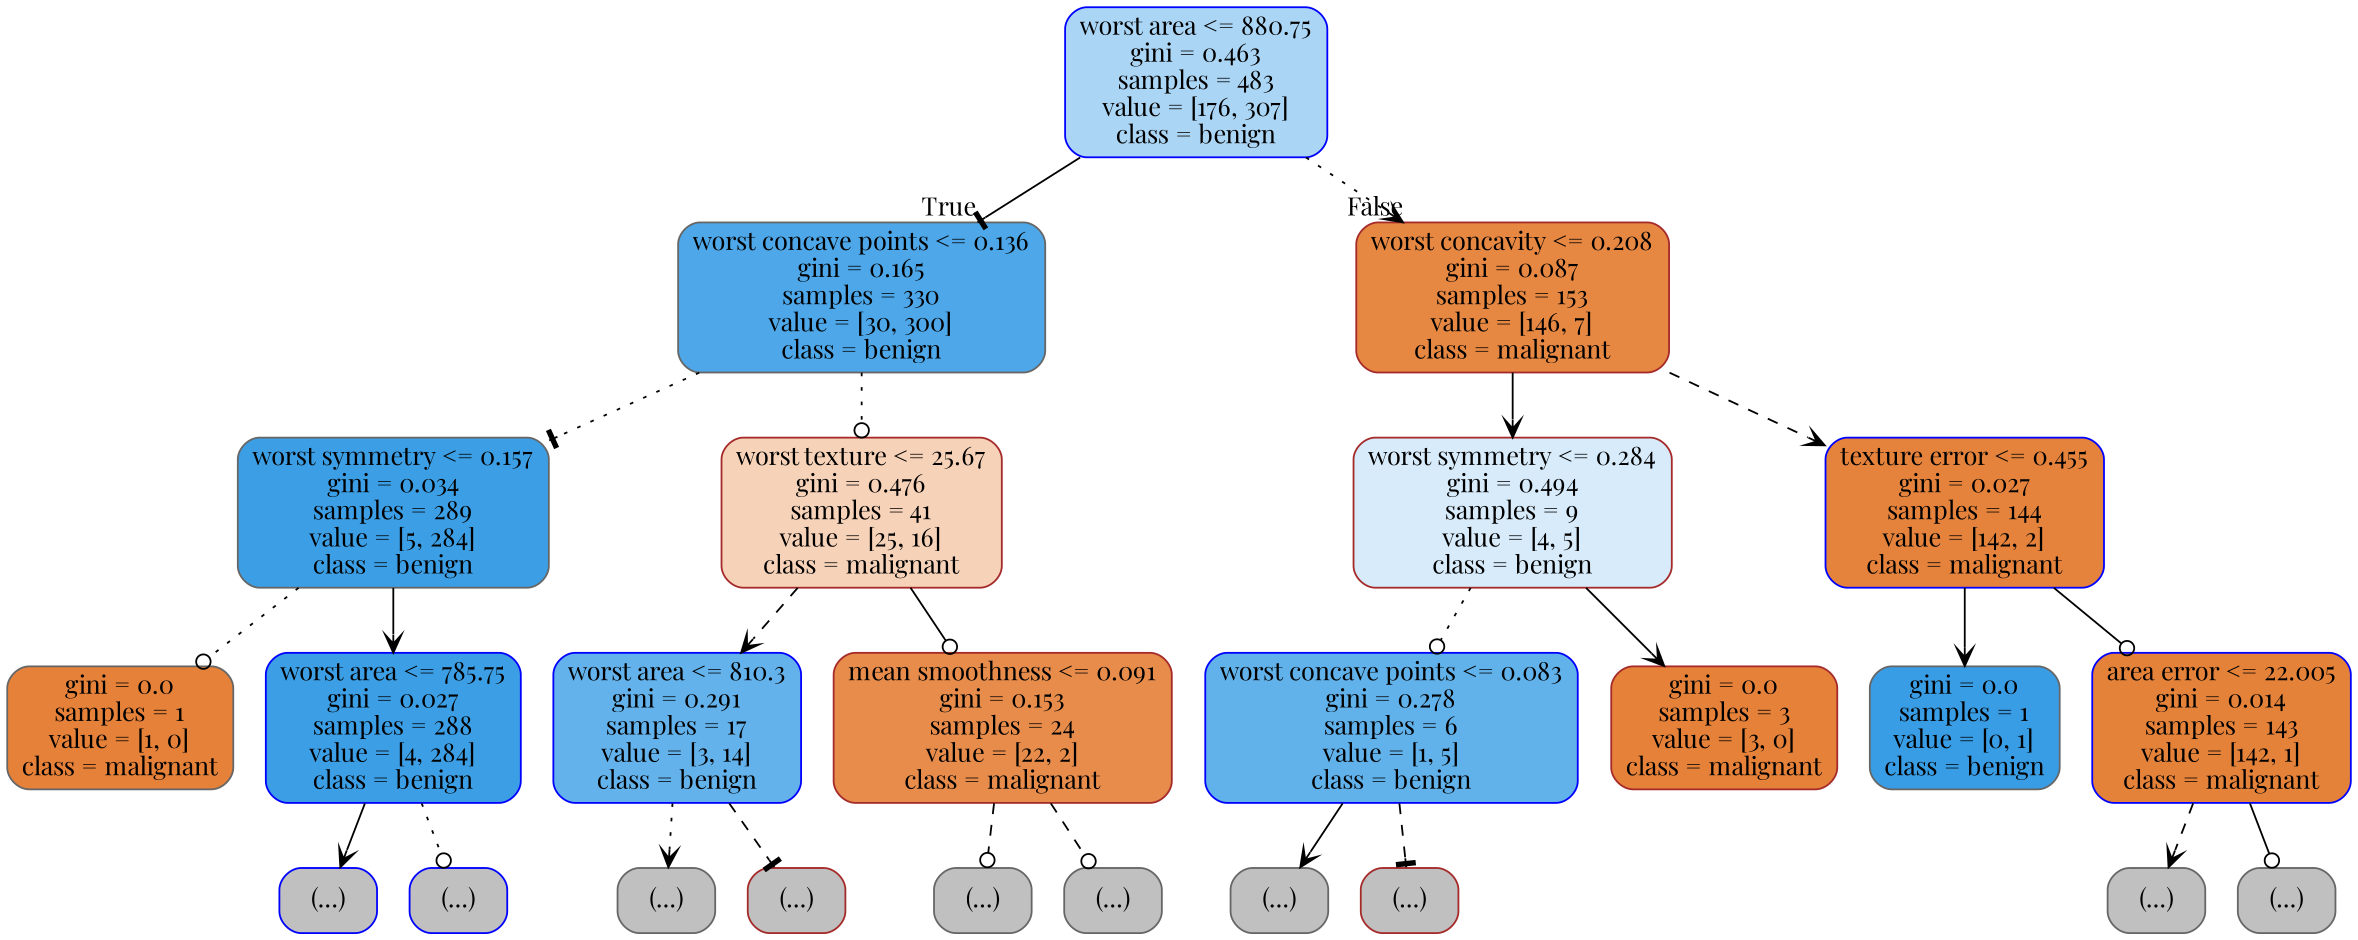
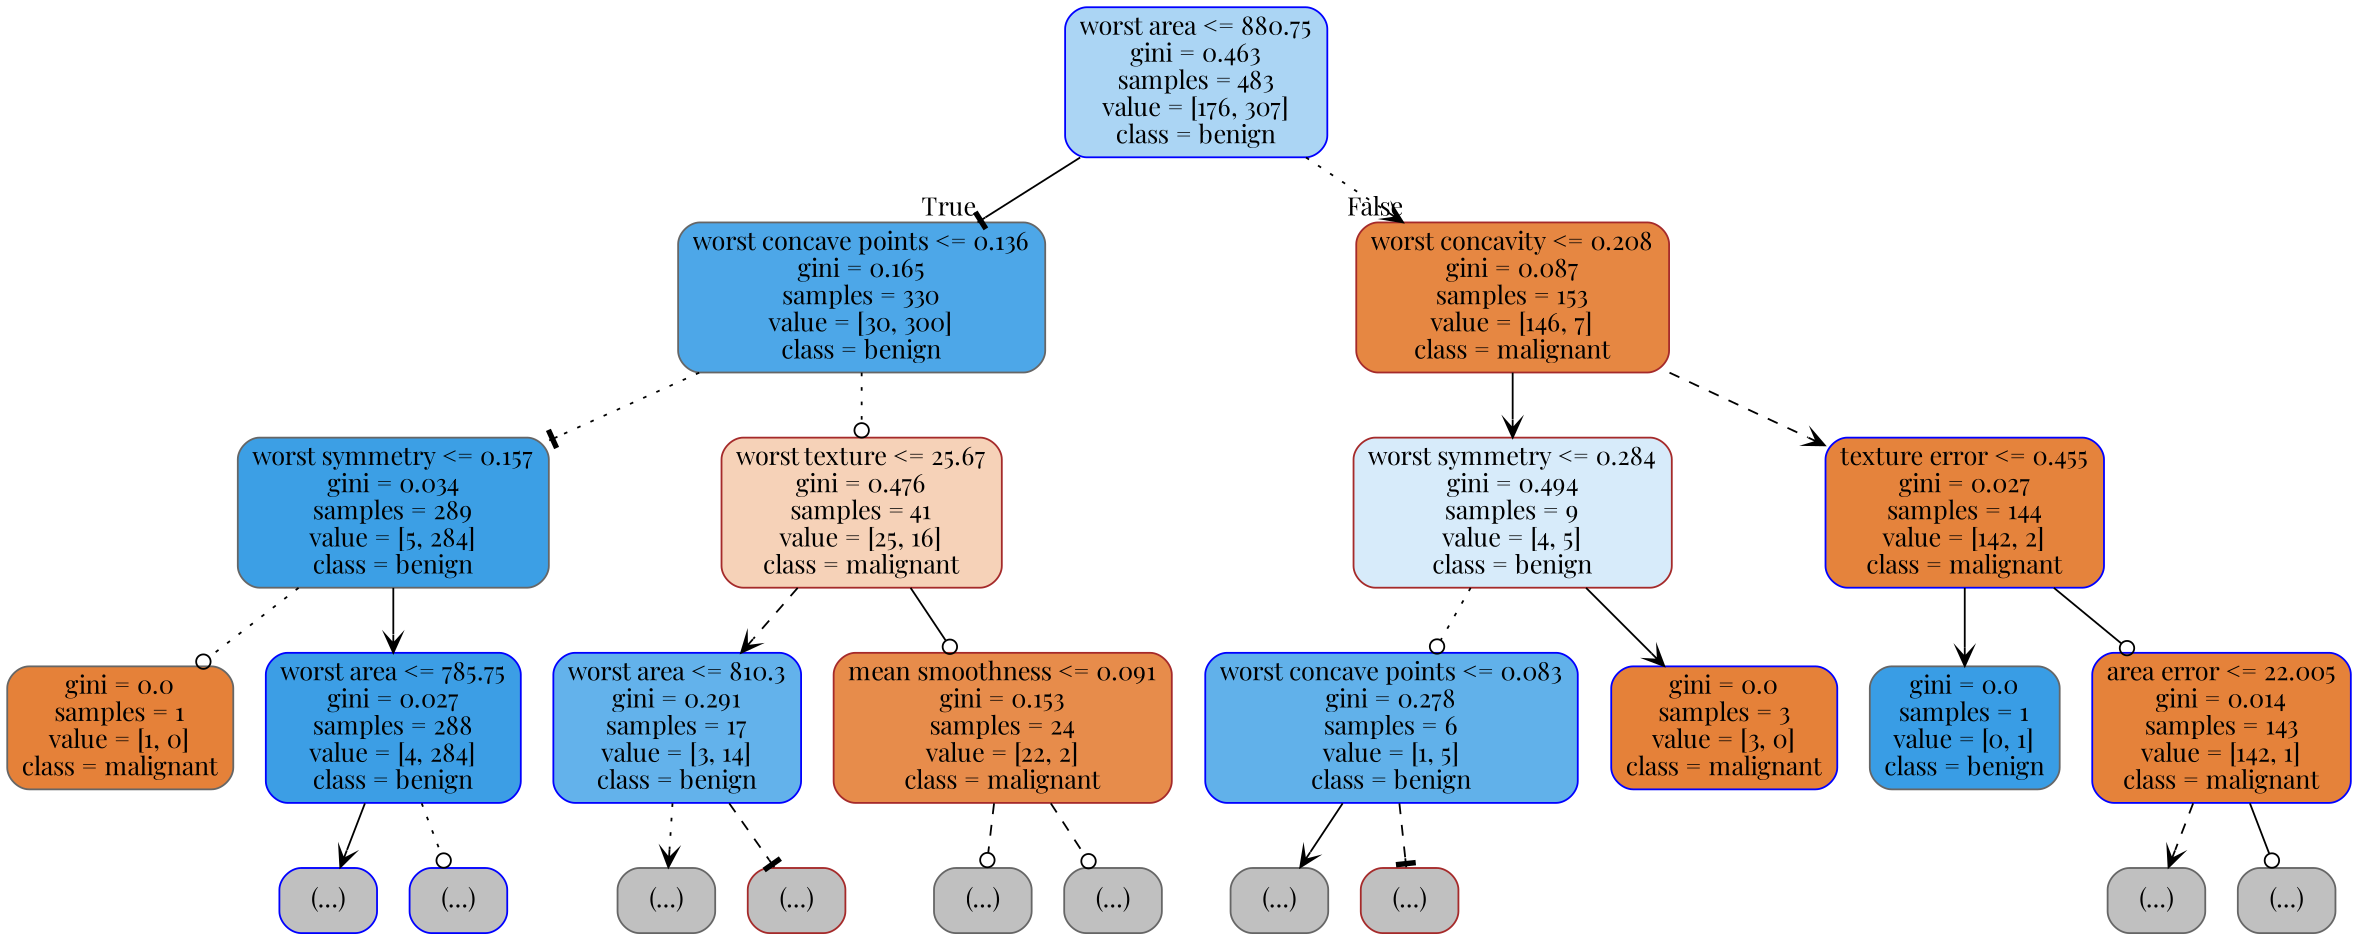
node "gini = 0.0 samples = 3 value = [3, 0] class = malignant": color brown -> blue
